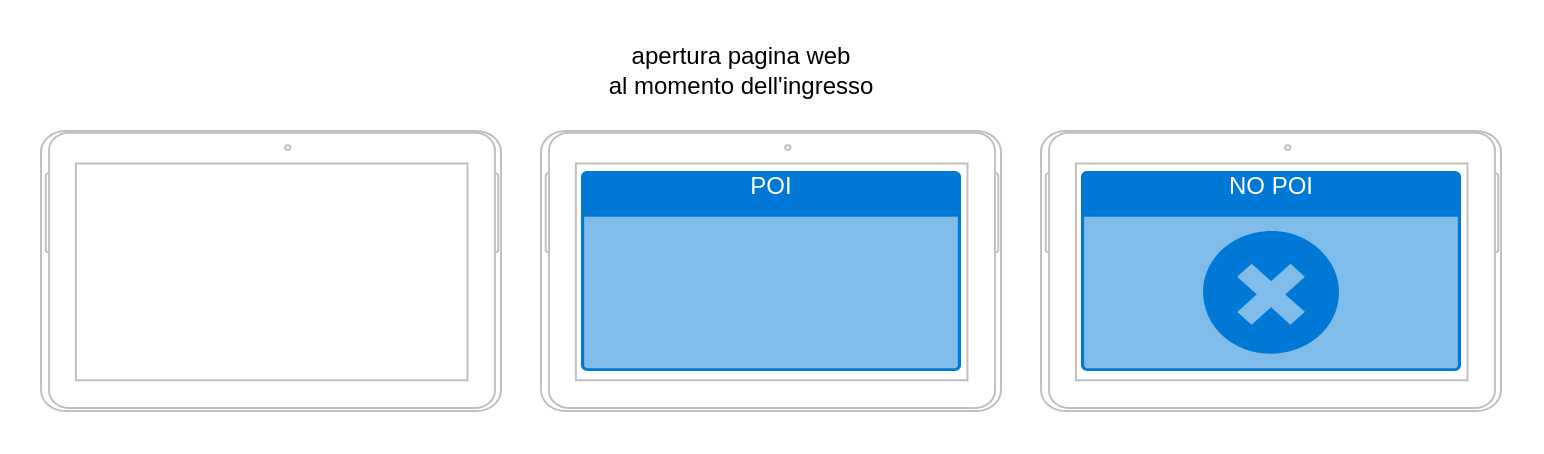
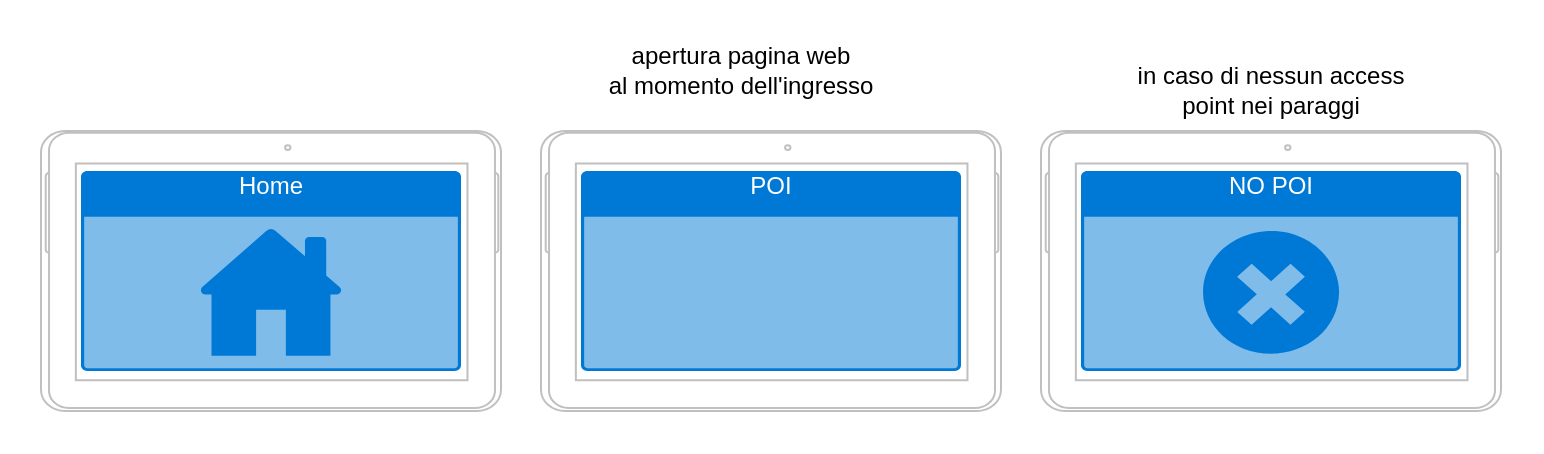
node "in caso di nessun access point nei paraggi": added
node "Home": added
